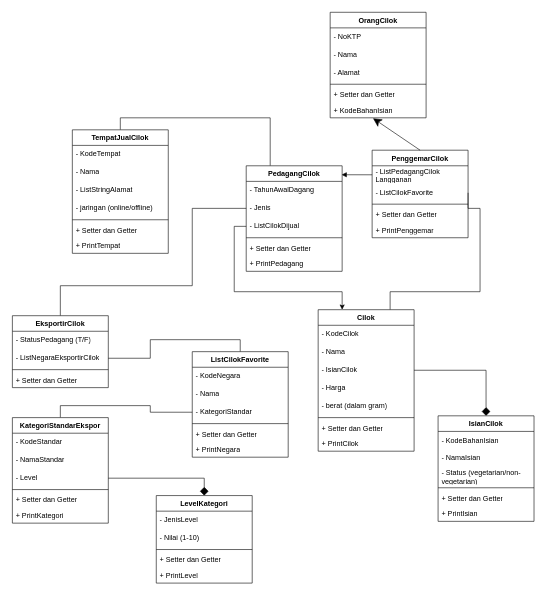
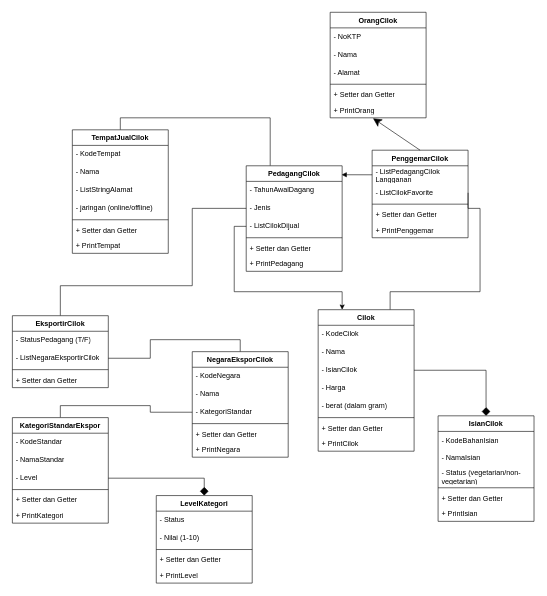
node "+ KodeBahanIsian": label "+ KodeBahanIsian" -> "+ PrintOrang"
node "ListCilokFavorite": label "ListCilokFavorite" -> "NegaraEksporCilok"
node "- JenisLevel": label "- JenisLevel" -> "- Status"
